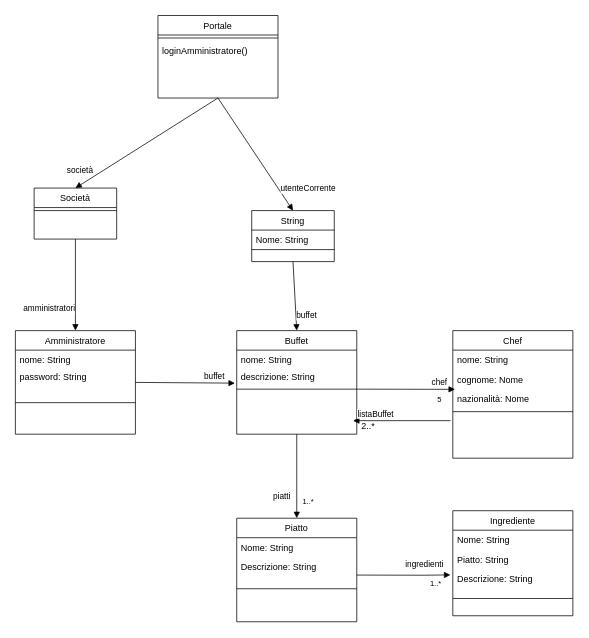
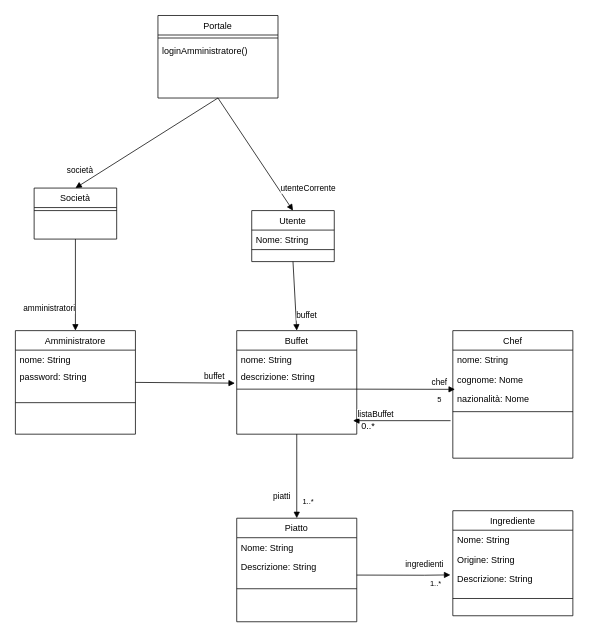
node "String": label "String" -> "Utente"
node "2..*": label "2..*" -> "0..*"
node "Piatto: String": label "Piatto: String" -> "Origine: String"
